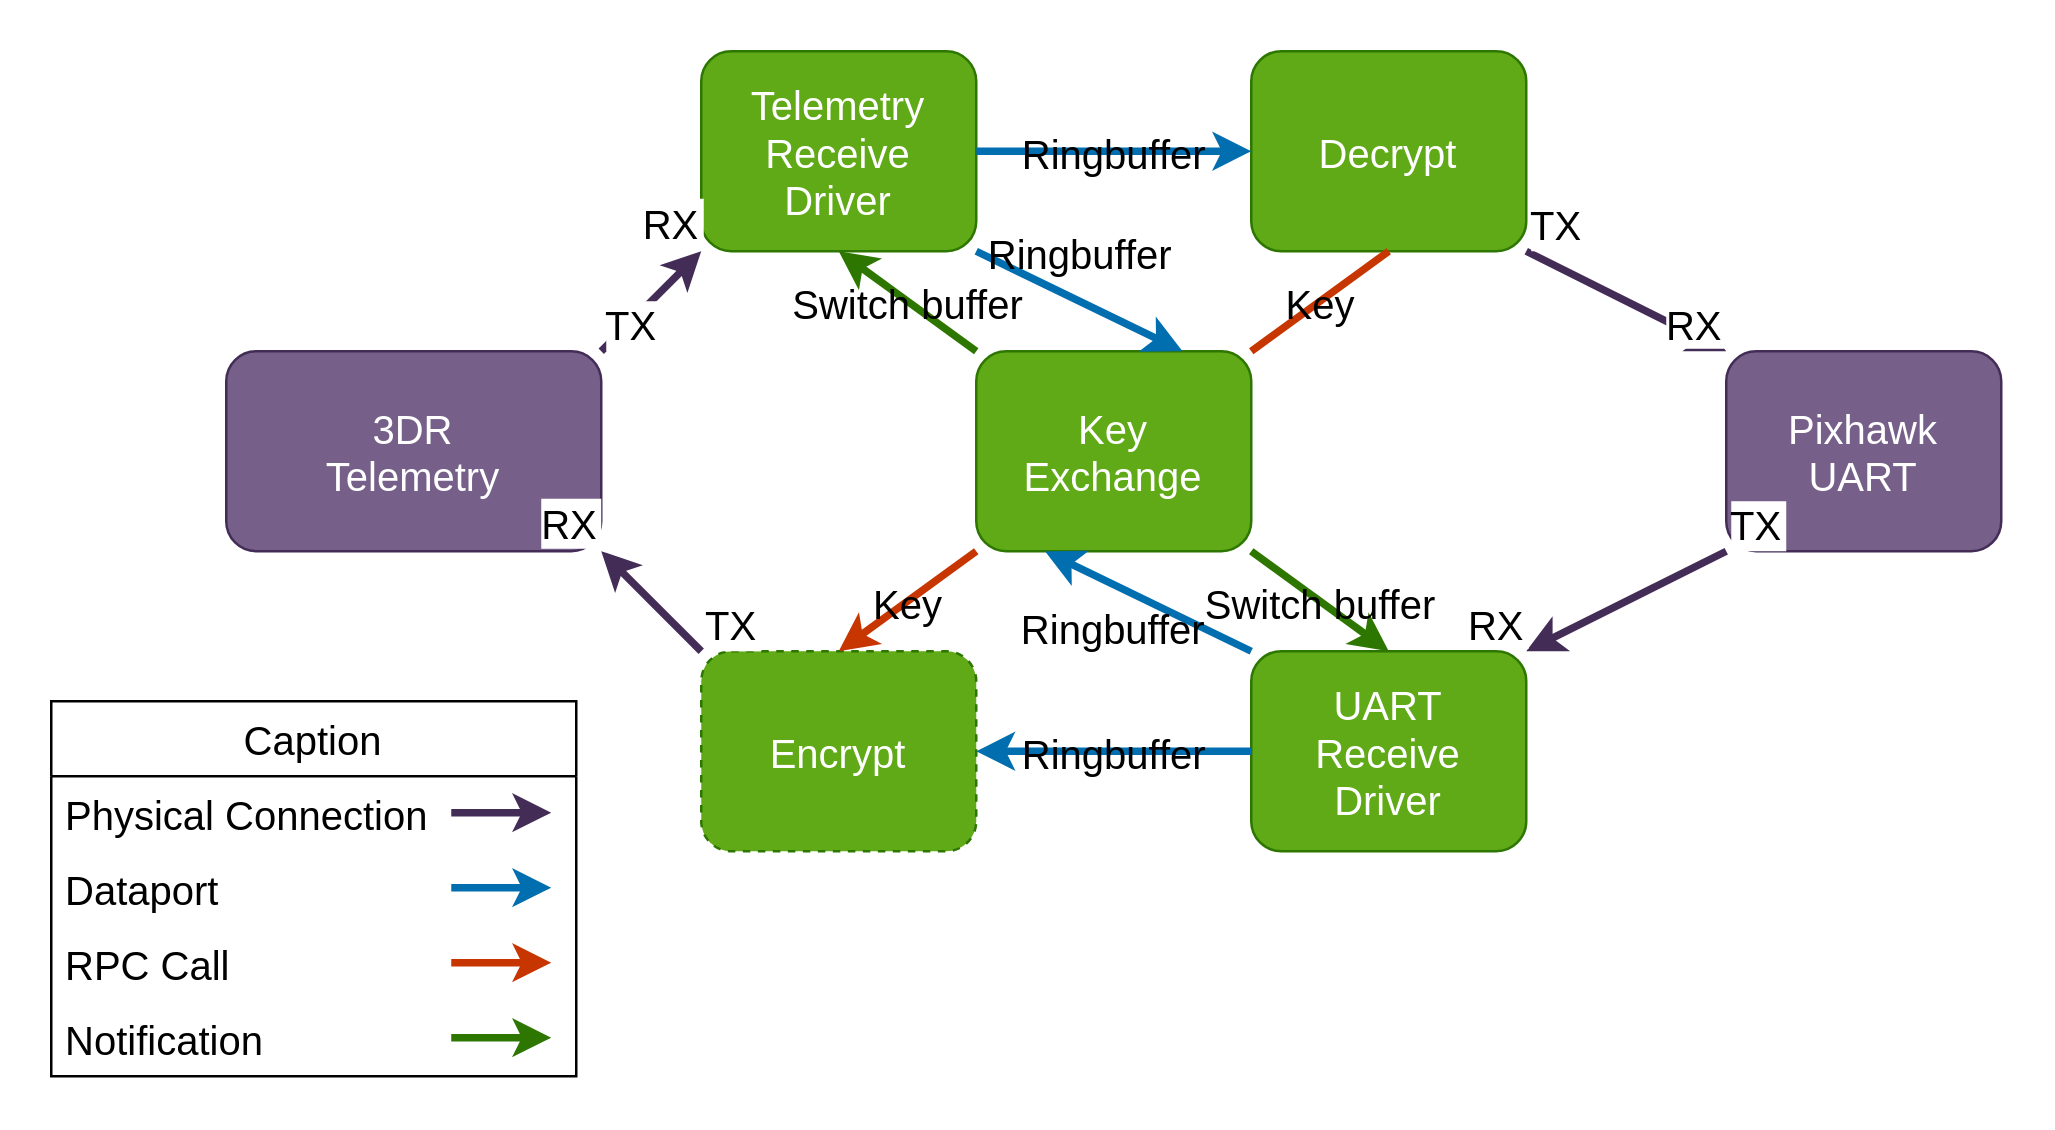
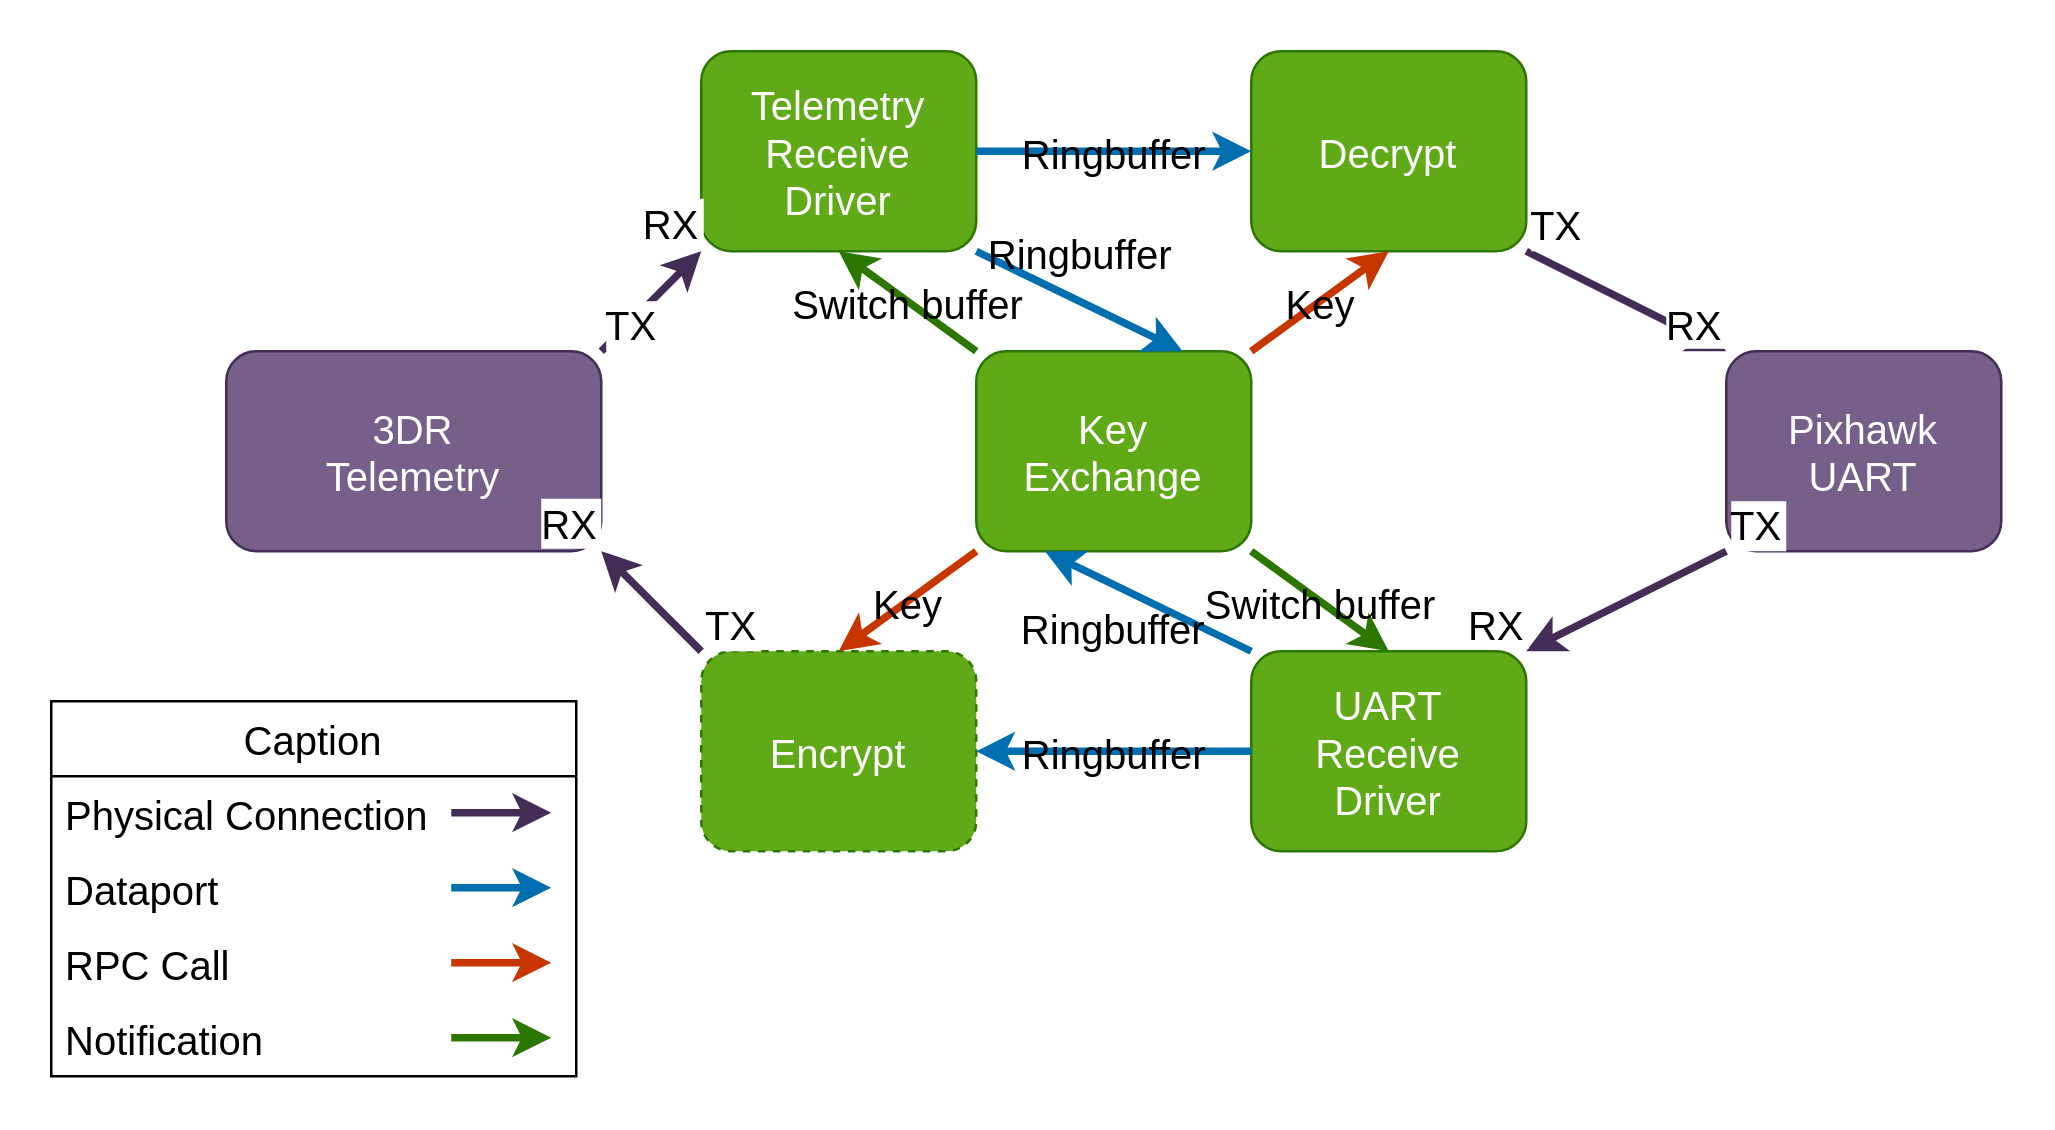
edge "Decrypt" -- "Key Exchange": arrowhead none -> classic
